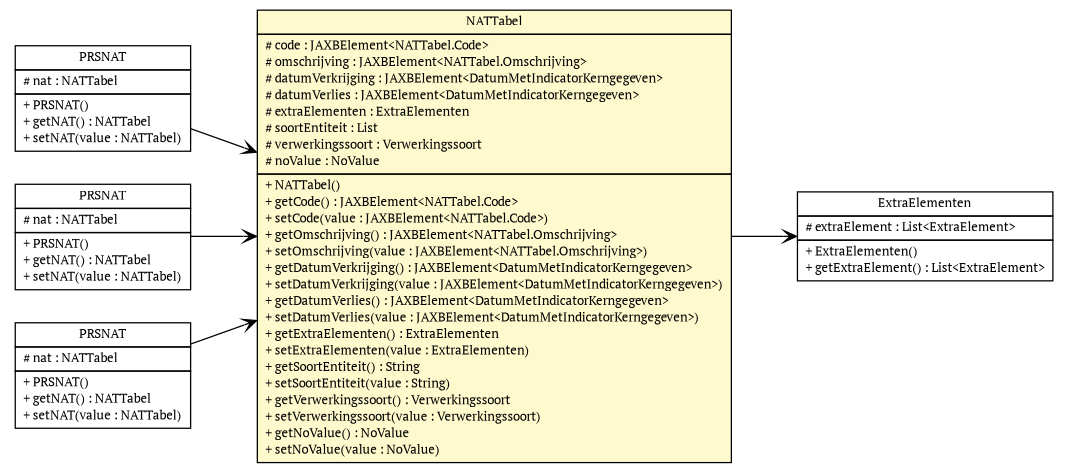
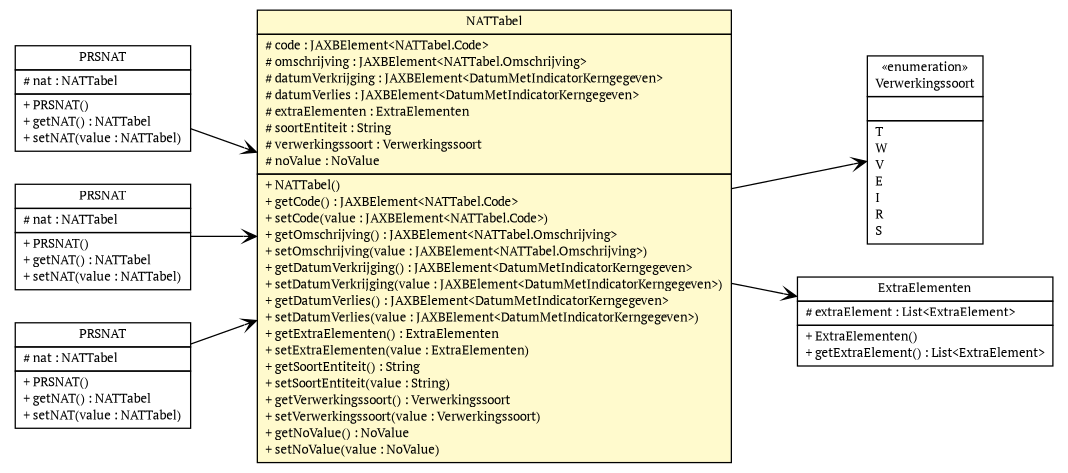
node "NATTabel": text "# soortEntiteit : List" -> "# soortEntiteit : String"
node "Verwerkingssoort": added
